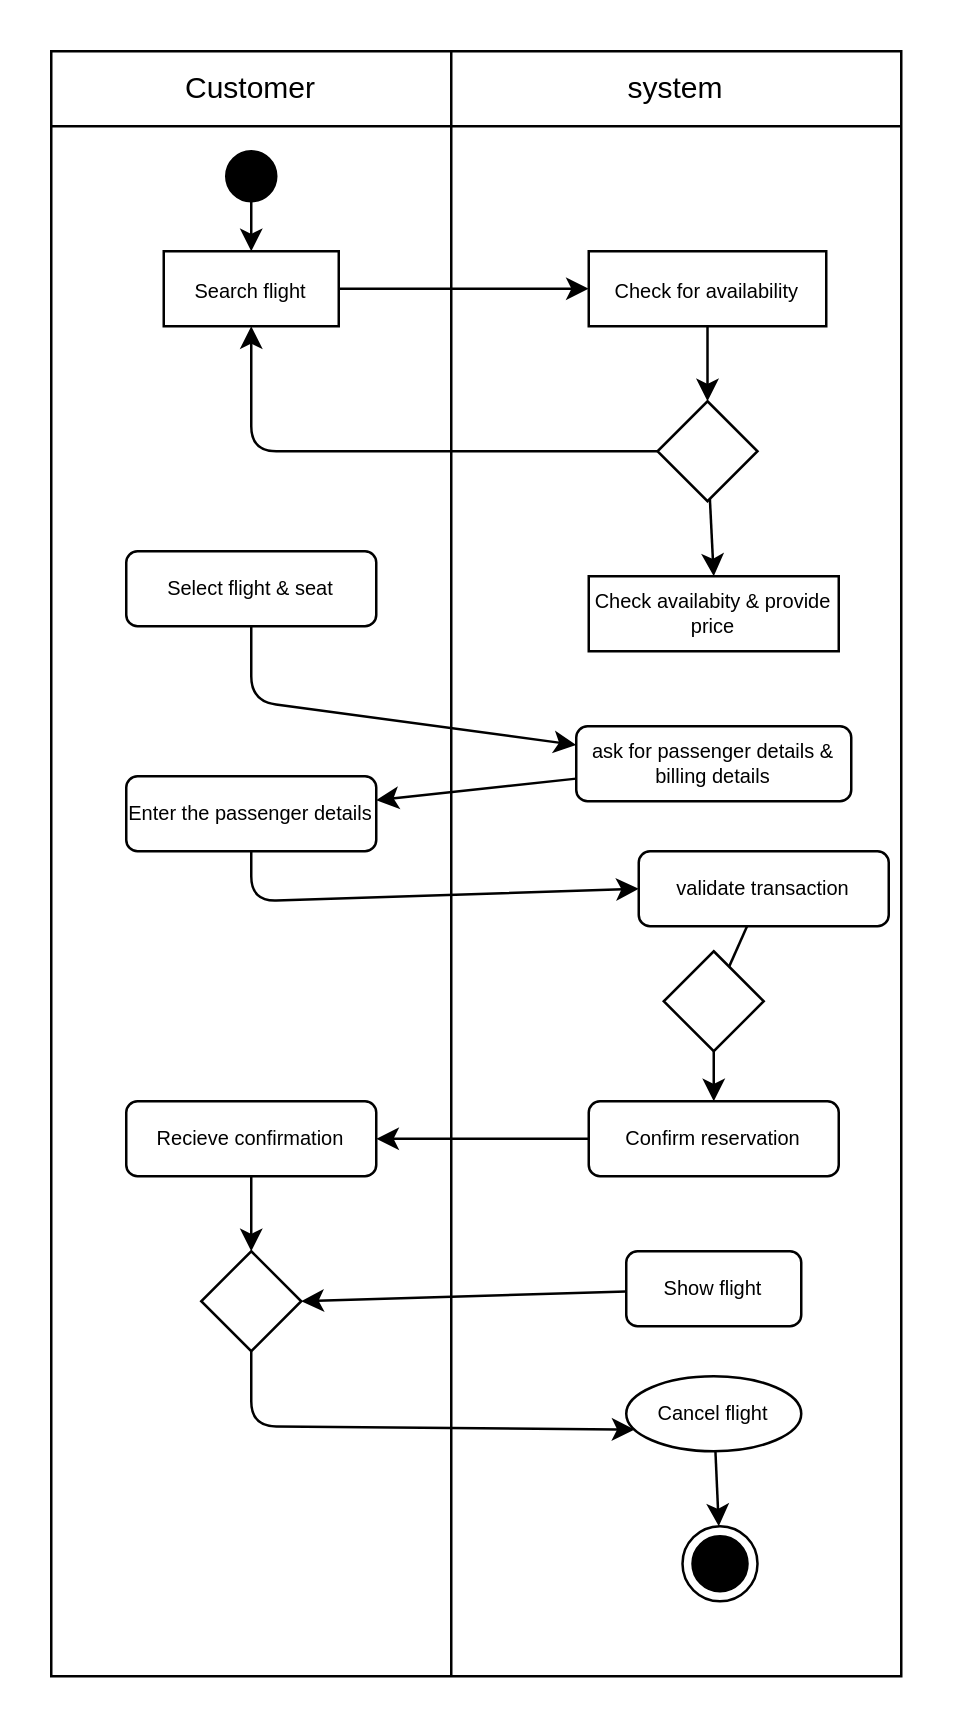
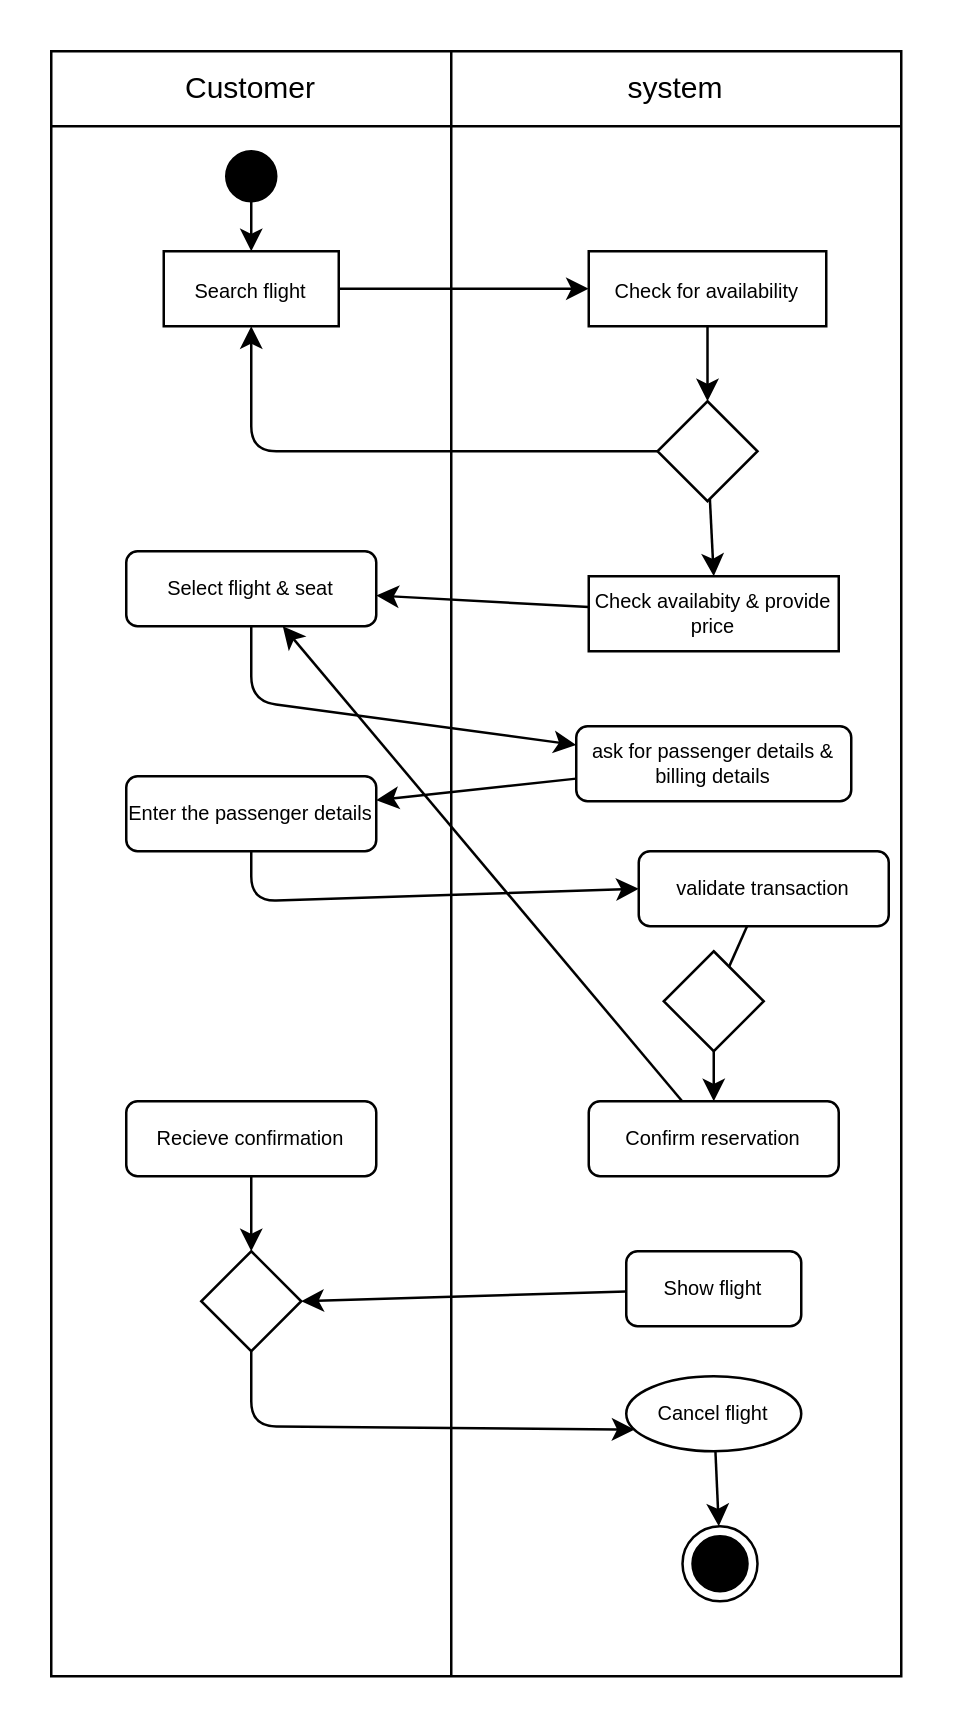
edge "Check availabity & provide price" -> "Select flight & seat": added
edge "Confirm reservation" -> "Recieve confirmation": now "Confirm reservation" -> "Select flight & seat"
